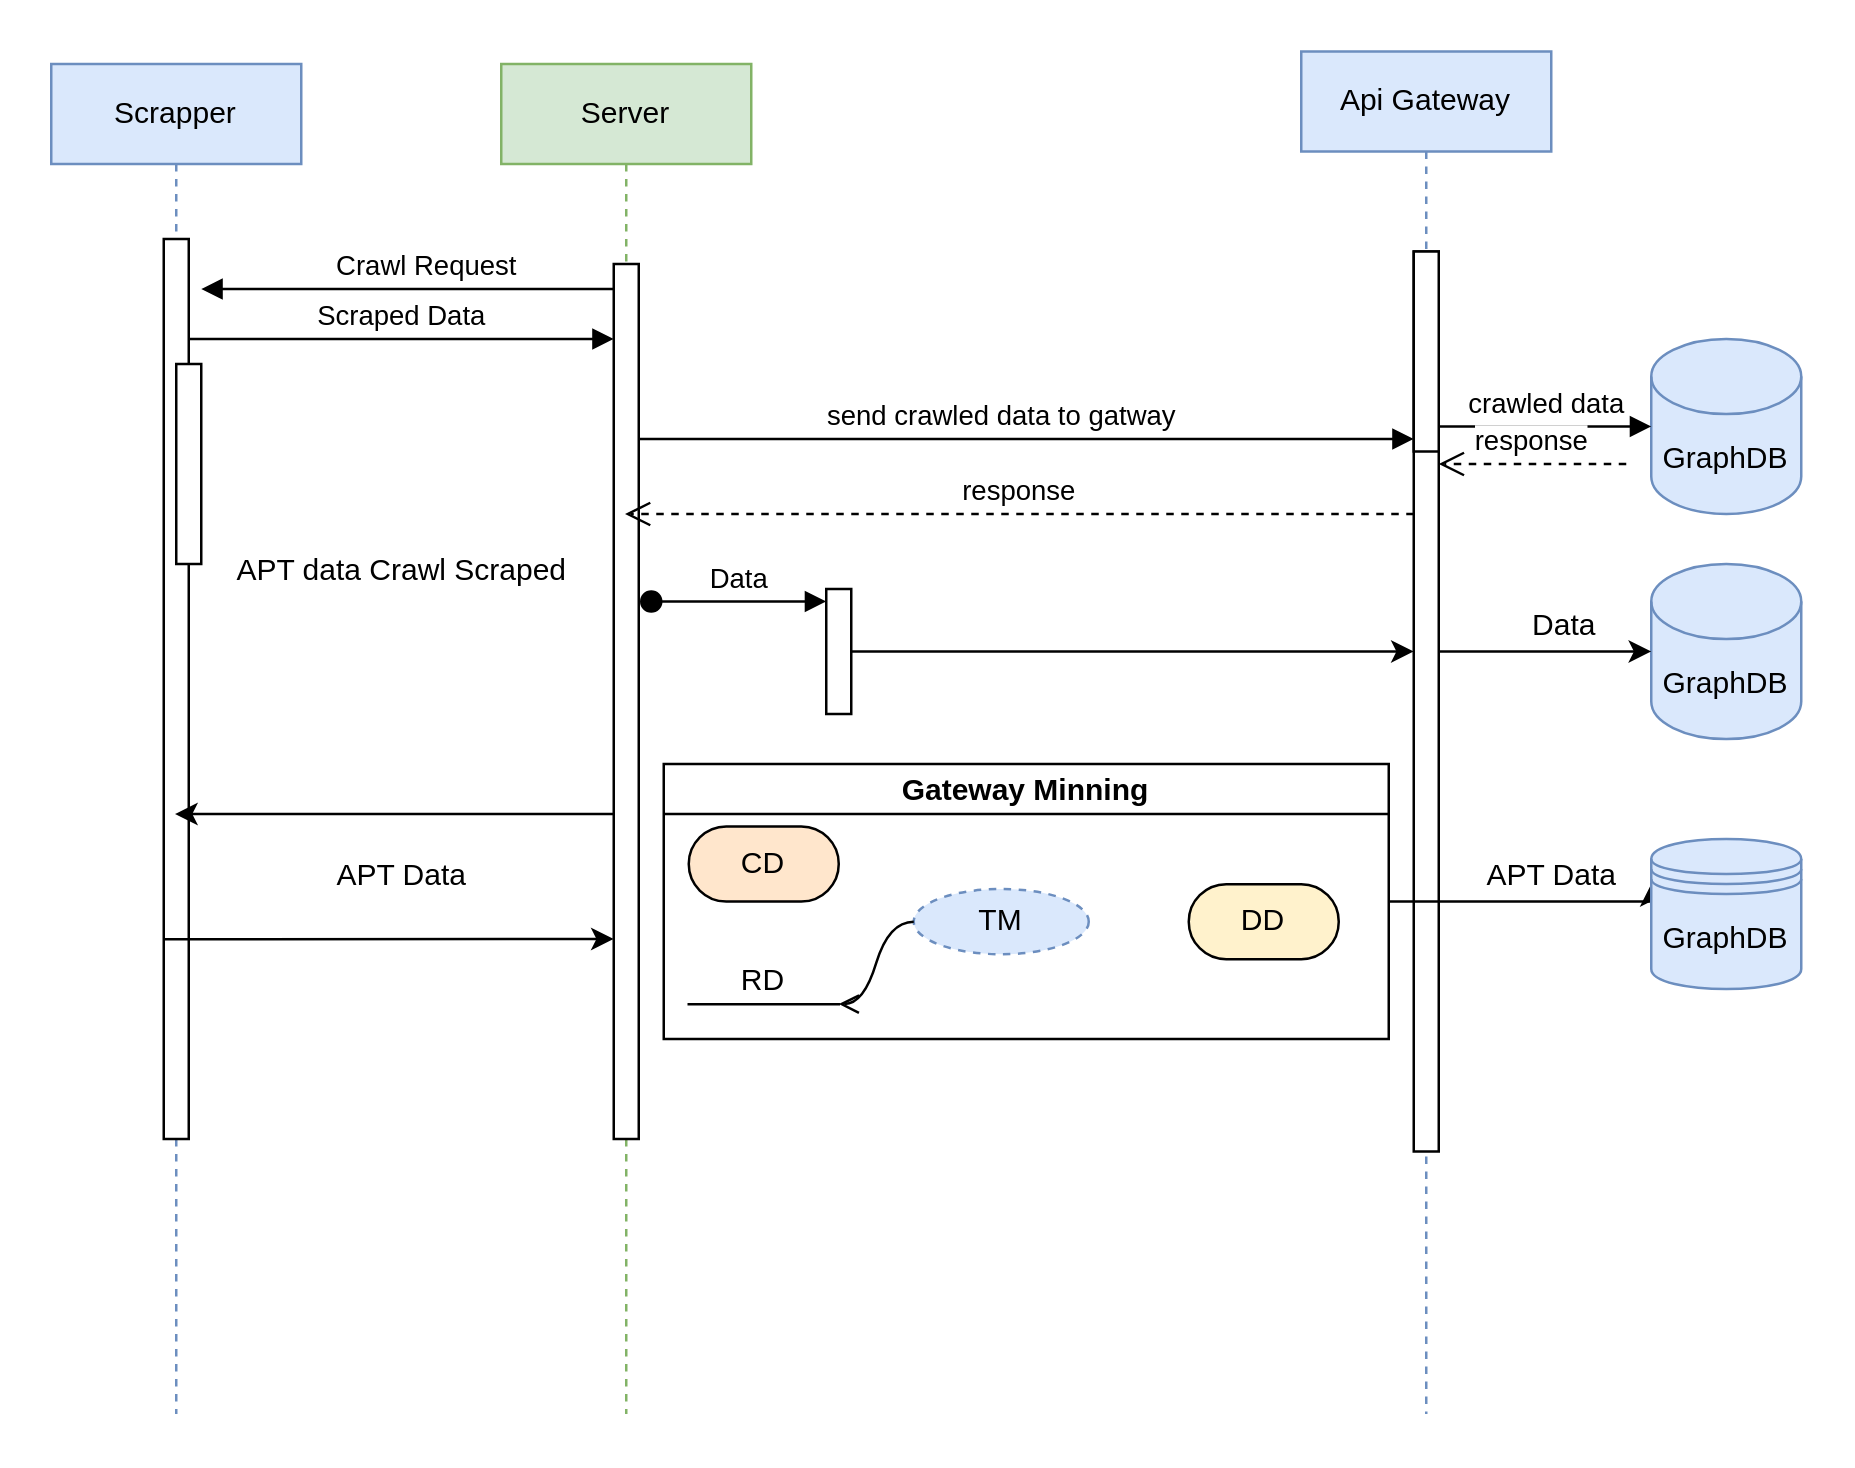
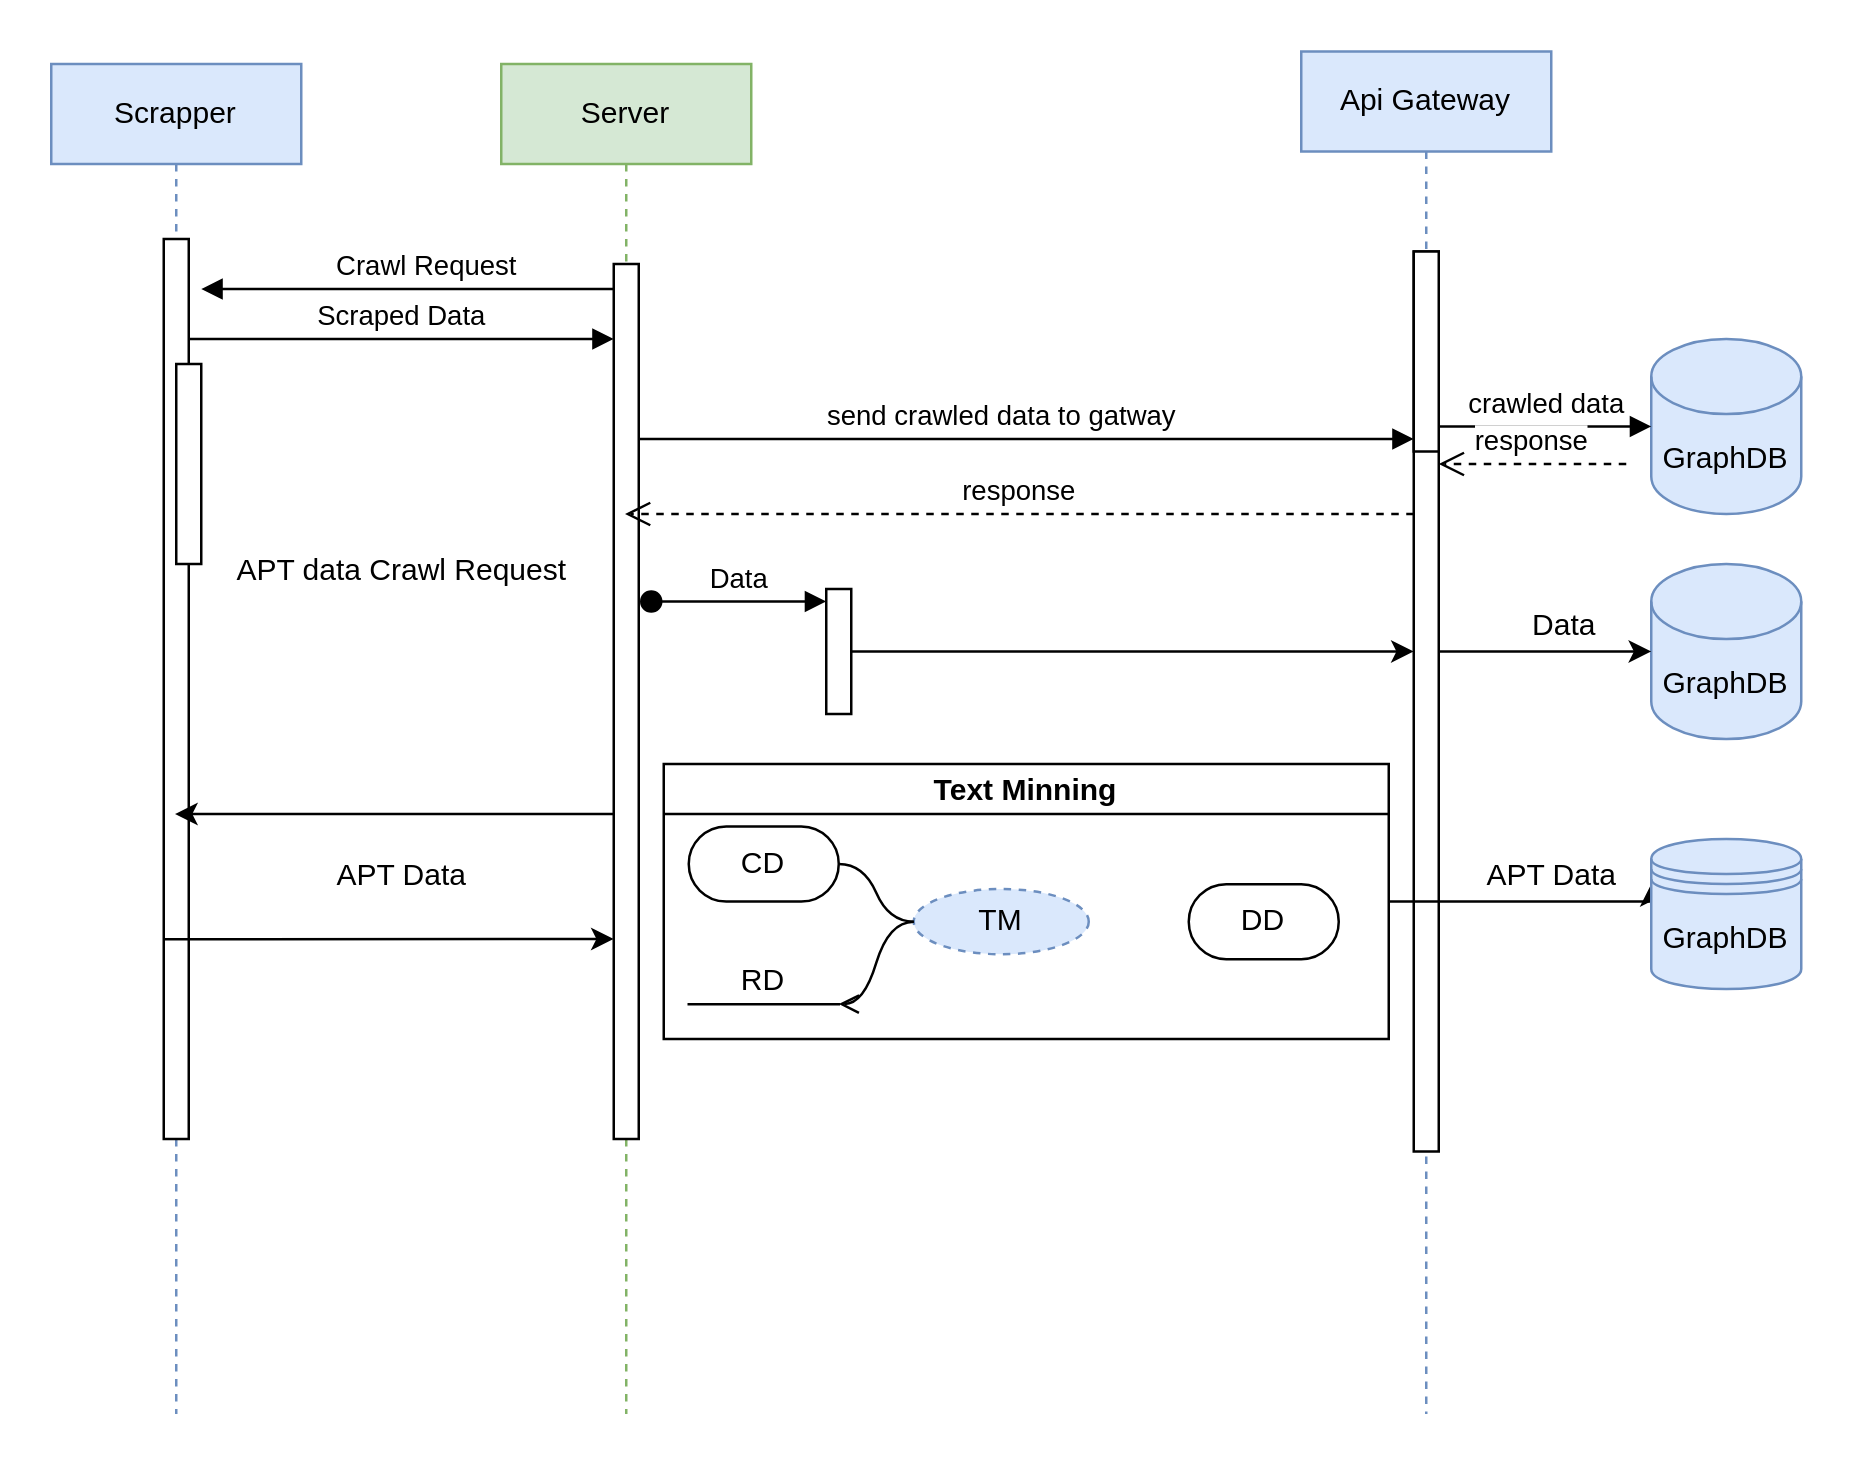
node "APT data Crawl Scraped": label "APT data Crawl Scraped" -> "APT data Crawl Request"
node "Gateway Minning": label "Gateway Minning" -> "Text Minning"
node "CD": fillcolor #ffe6cc -> #ffffff
edge "CD" -- "TM": added
node "DD": fillcolor #fff2cc -> #ffffff
